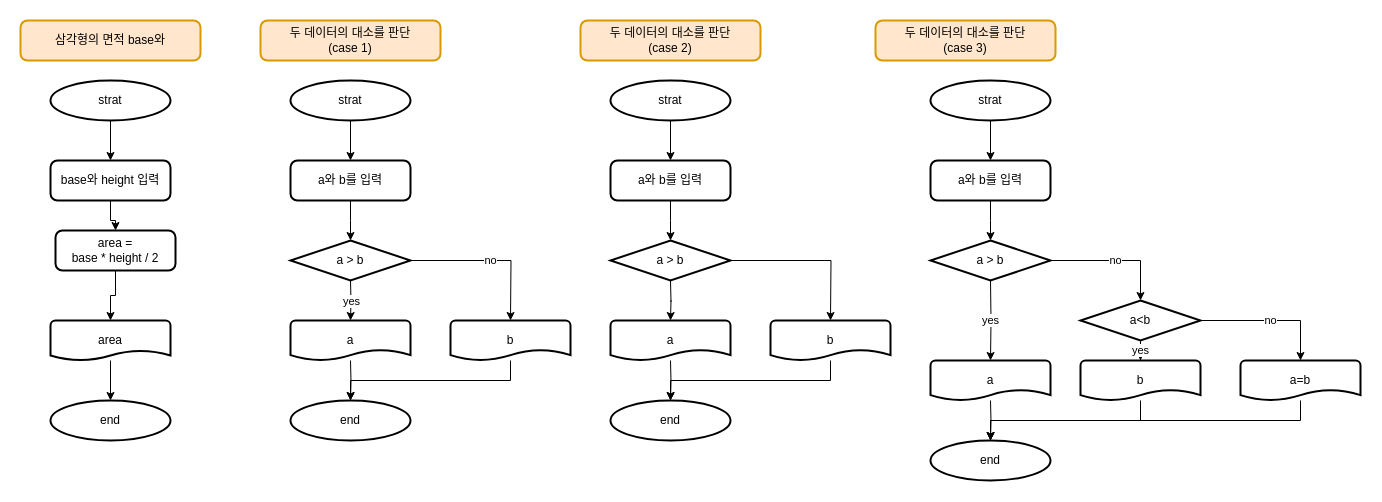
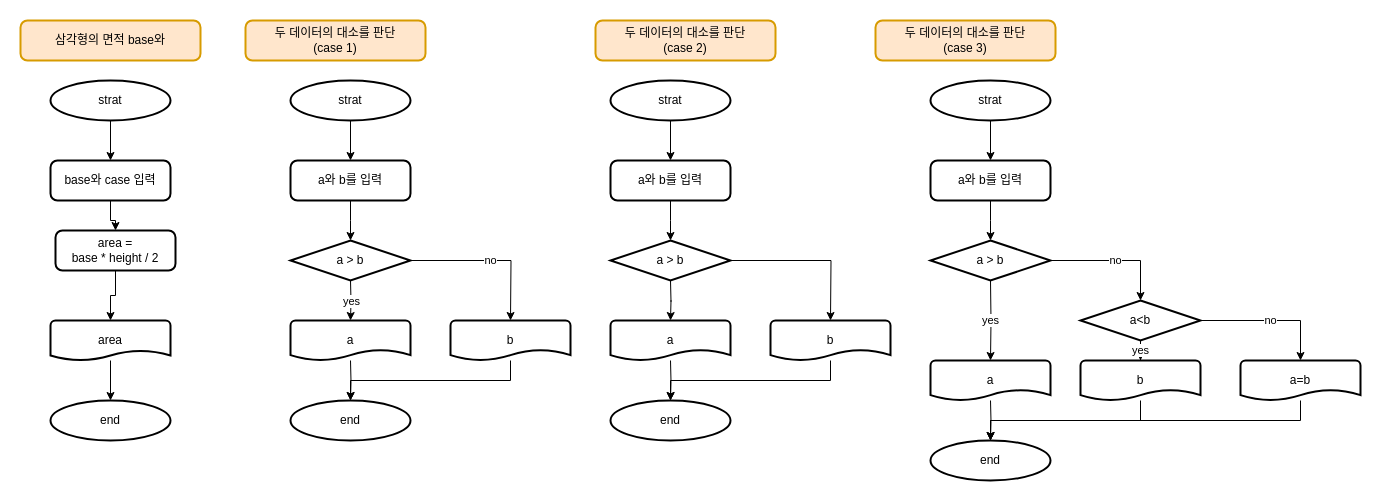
node "두 데이터의 대소를 판단 (case 1)": moved (351, 41) -> (336, 41)
node "두 데이터의 대소를 판단 (case 2)": moved (671, 41) -> (686, 41)
node "base와 height 입력": label "base와 height 입력" -> "base와 case 입력"
